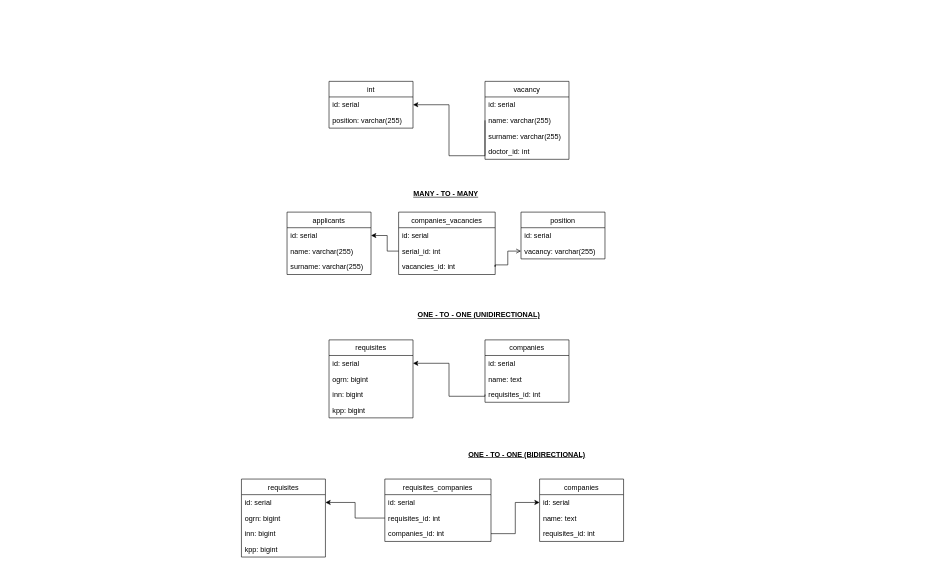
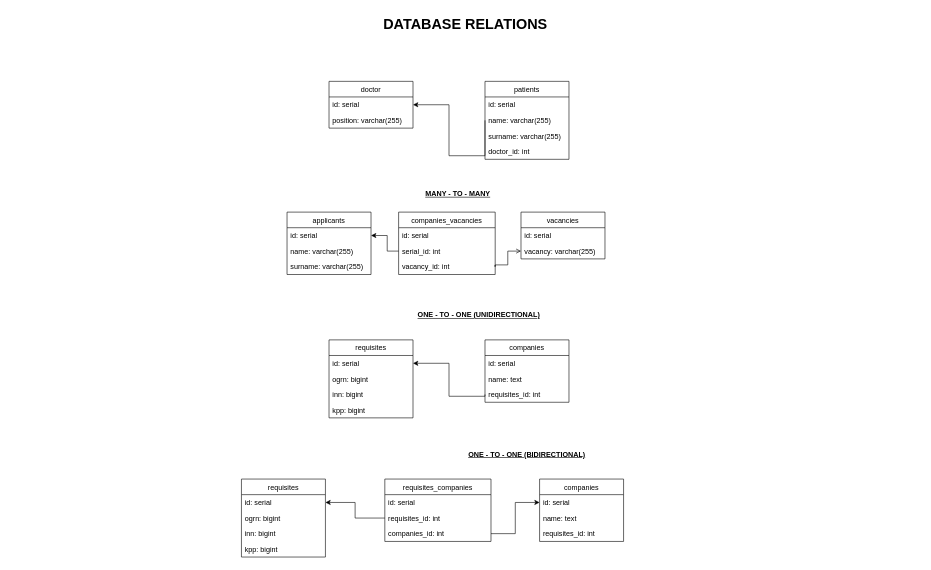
node "DATABASE RELATIONS": added
node "int": label "int" -> "doctor"
node "vacancy": label "vacancy" -> "patients"
node "MANY - TO - MANY": moved (446, 194) -> (458, 194)
node "position": label "position" -> "vacancies"
node "vacancies_id: int": label "vacancies_id: int" -> "vacancy_id: int"
